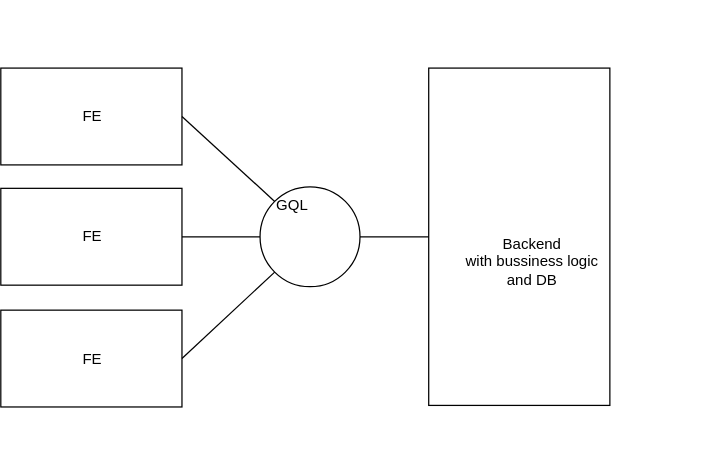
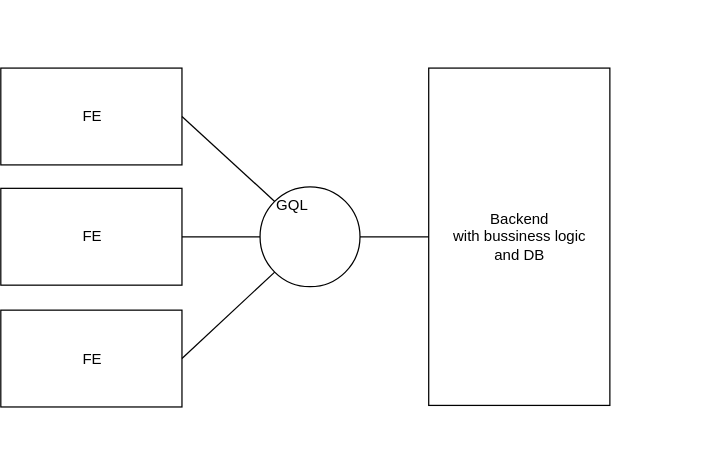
node "Backend with bussiness logic and DB": moved (532, 262) -> (519, 237)
